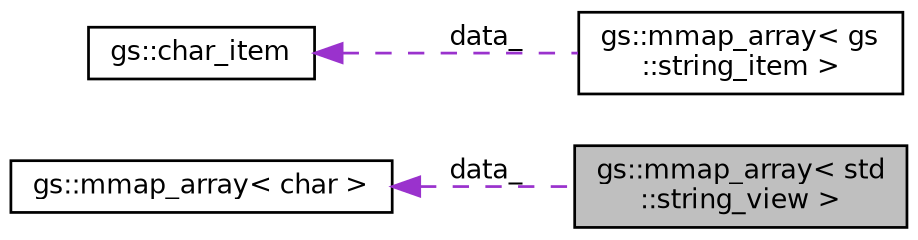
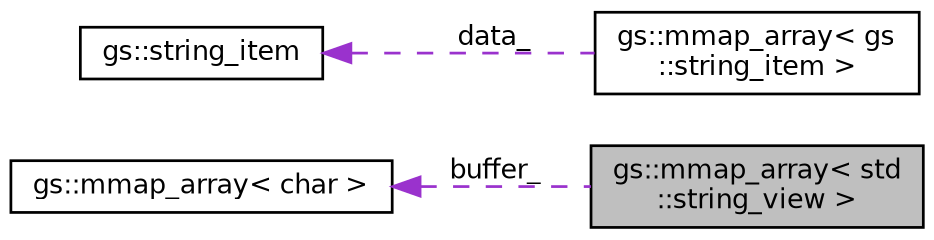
node "gs::char_item": label "gs::char_item" -> "gs::string_item"
edge "gs::mmap_array< std ::string_view >" -> "gs::mmap_array< char >": label " data_" -> " buffer_"
